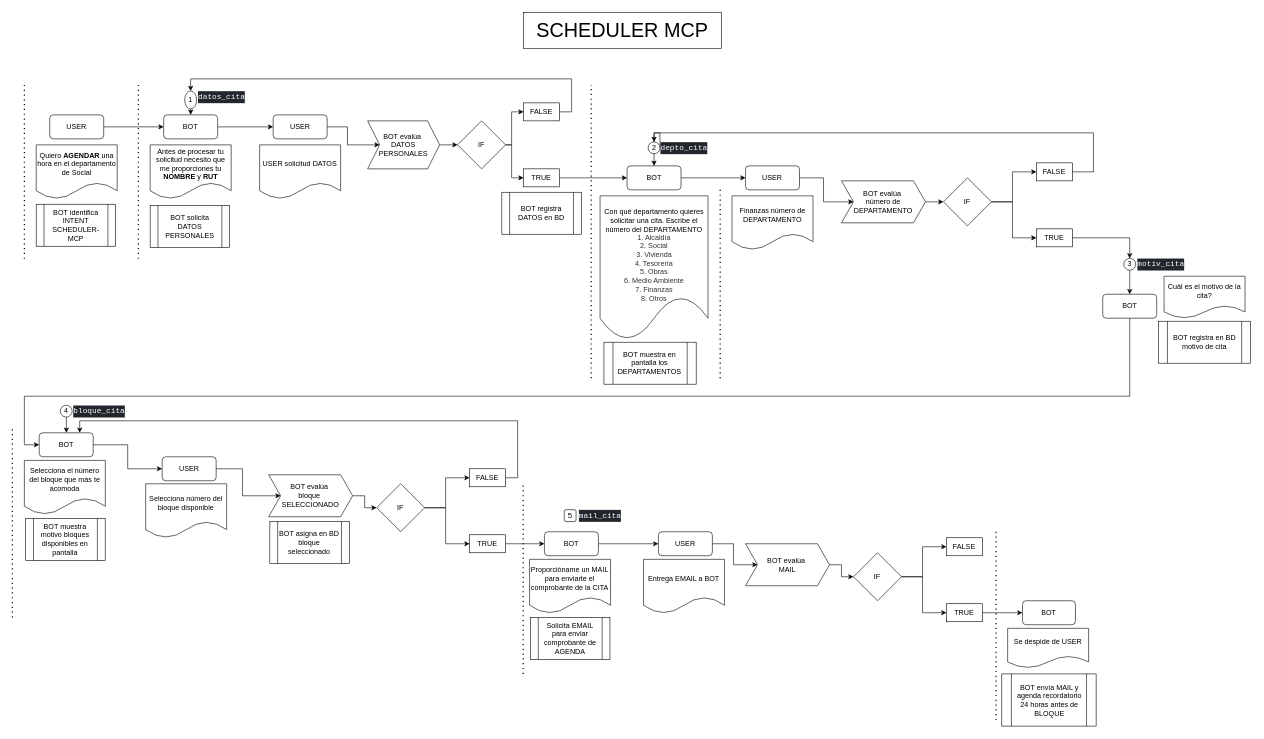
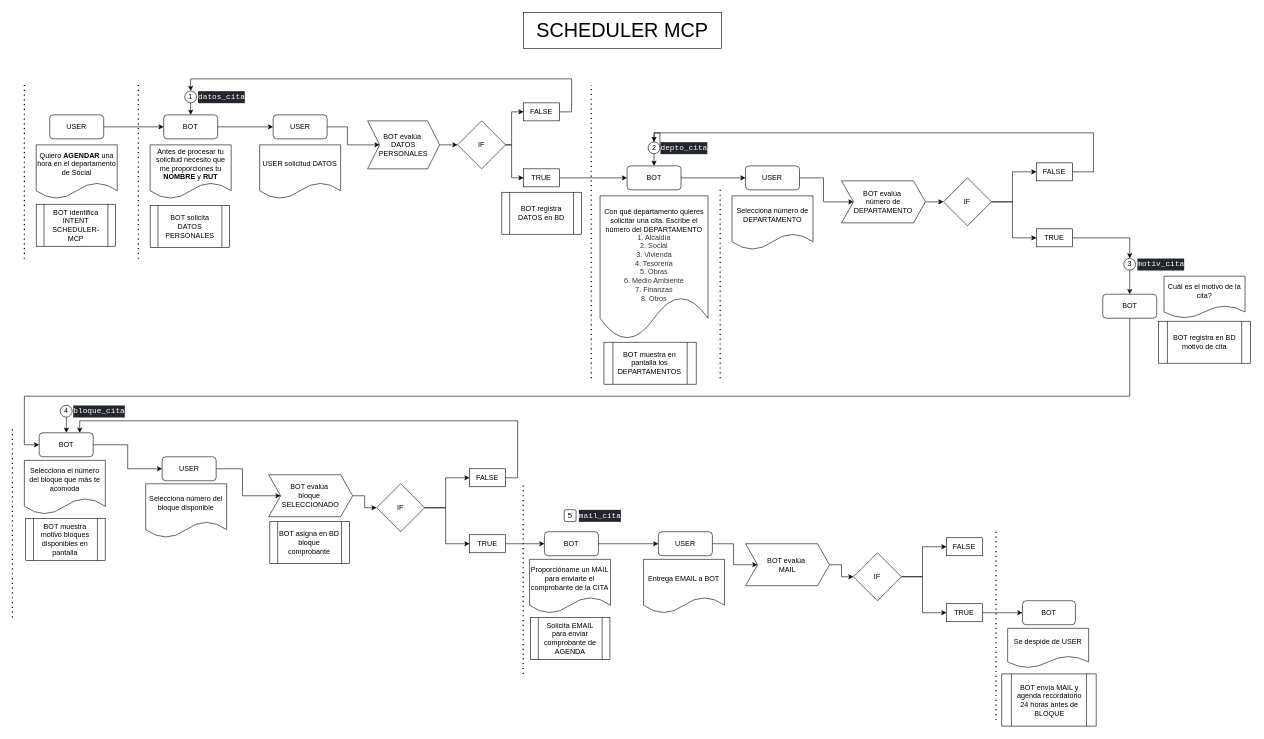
node "1": size 12x18 -> 12x12
node "Finanzas número de DEPARTAMENTO": label "Finanzas número de DEPARTAMENTO" -> "Selecciona número de DEPARTAMENTO"
node "BOT asigna en BD bloque seleccionado": label "BOT asigna en BD bloque seleccionado" -> "BOT asigna en BD bloque comprobante"
